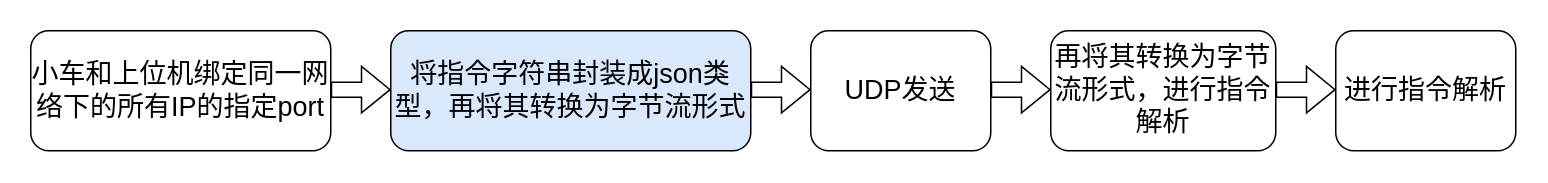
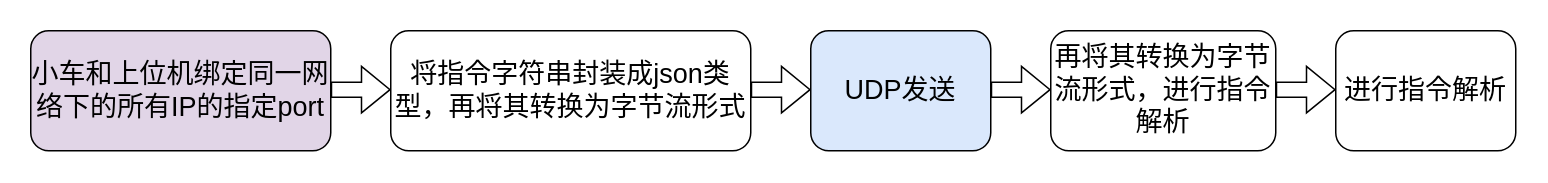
node "小车和上位机绑定同一网络下的所有IP的指定port": fillcolor #ffffff -> #e1d5e7
node "将指令字符串封装成json类型，再将其转换为字节流形式": fillcolor #dae8fc -> #ffffff
node "UDP发送": fillcolor #ffffff -> #dae8fc
